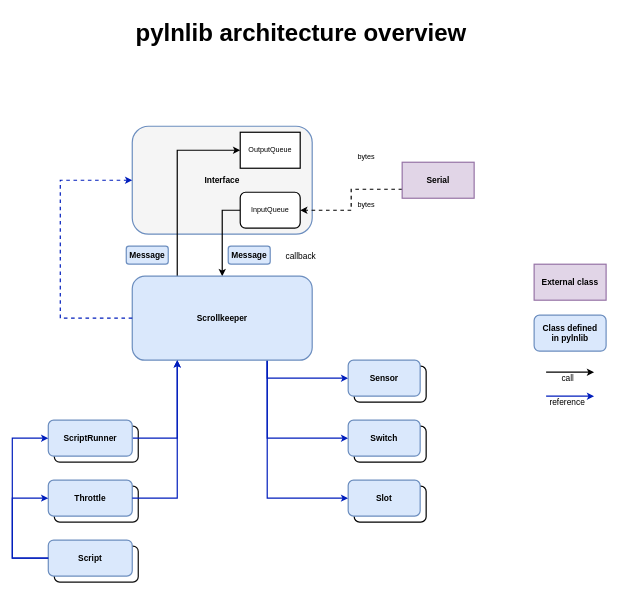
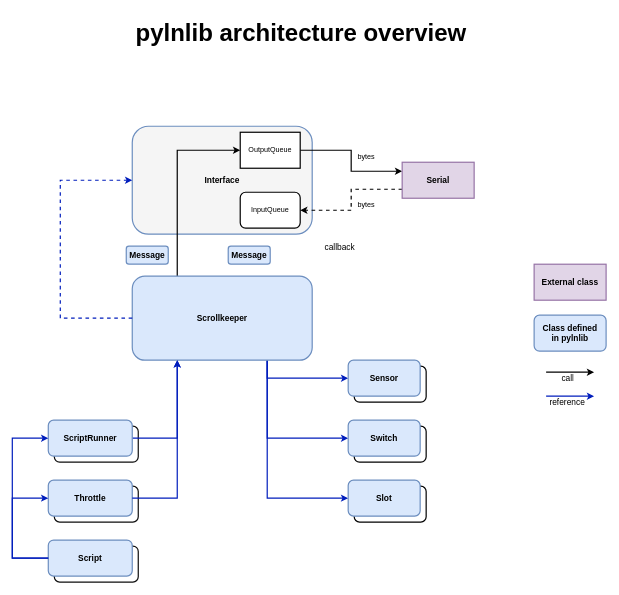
edge "OutputQueue" -> "Serial": added
edge "InputQueue" -> "Scrollkeeper": removed
node "callback": moved (306, 255) -> (345, 246)
